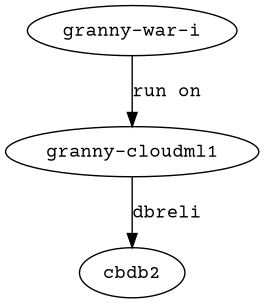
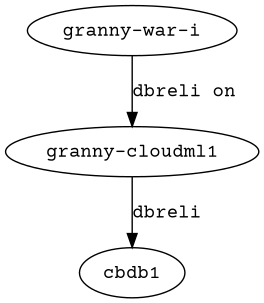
edge "granny-war-i" -> "granny-cloudml1": label "run on" -> "dbreli on"
node "cbdb2": label "cbdb2" -> "cbdb1"
